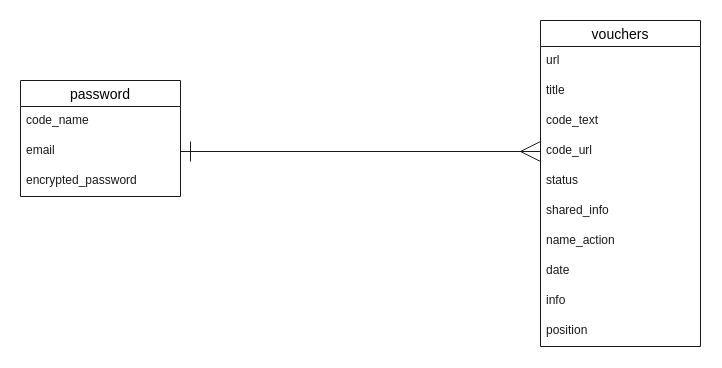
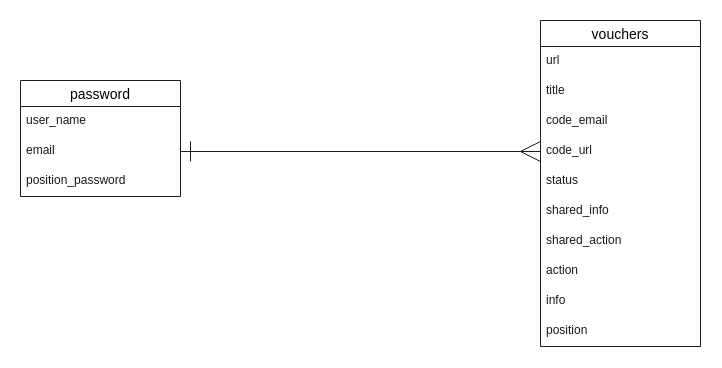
node "code_name": label "code_name" -> "user_name"
node "code_text": label "code_text" -> "code_email"
node "encrypted_password": label "encrypted_password" -> "position_password"
node "name_action": label "name_action" -> "shared_action"
node "date": label "date" -> "action"
